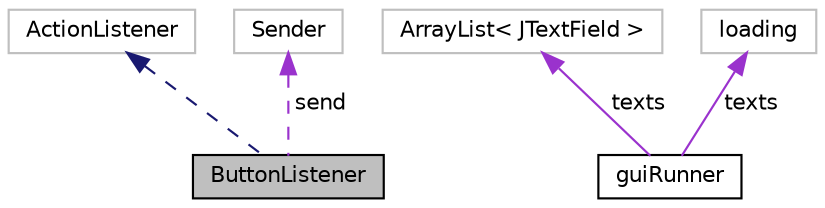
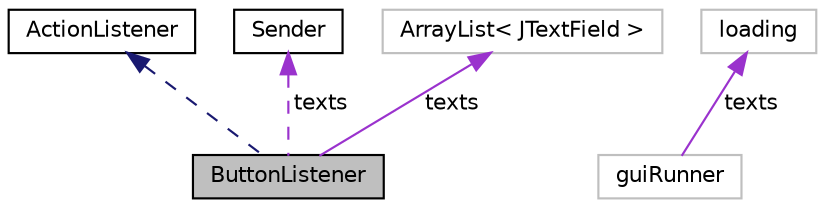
node "ActionListener": color grey75 -> black
node "Sender": color grey75 -> black
edge "ButtonListener" -> "Sender": label " send" -> " texts"
edge "guiRunner" -> "ArrayList< JTextField >": now "ButtonListener" -> "ArrayList< JTextField >"
node "guiRunner": color black -> grey75
